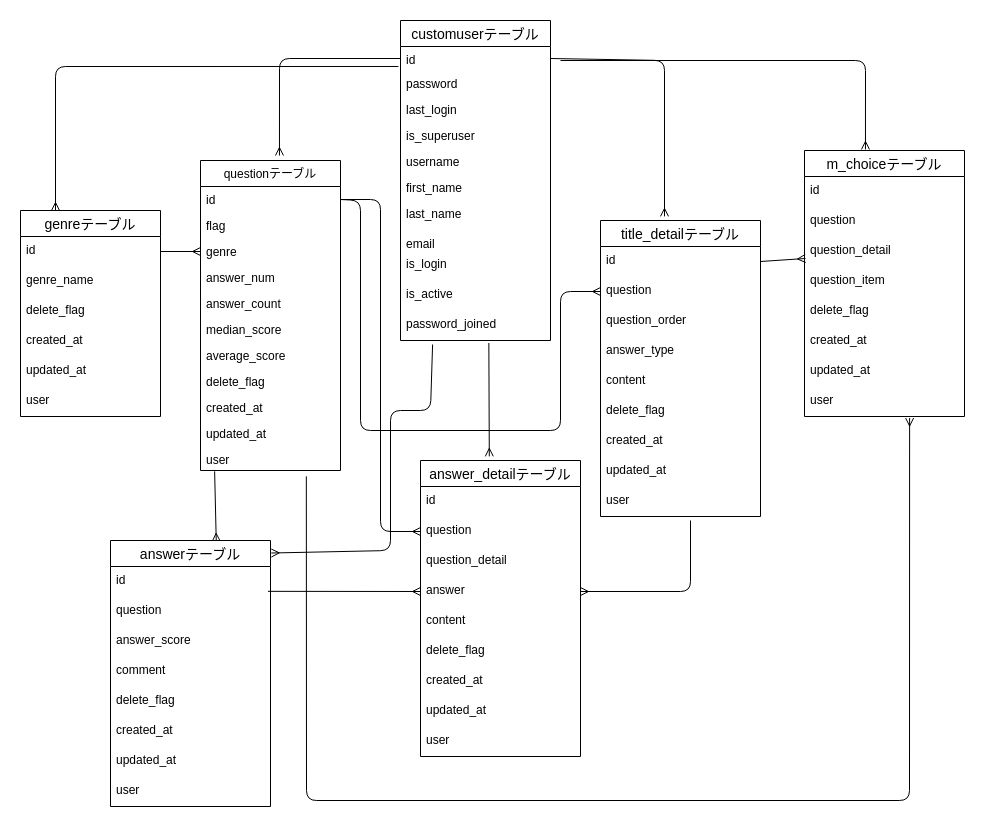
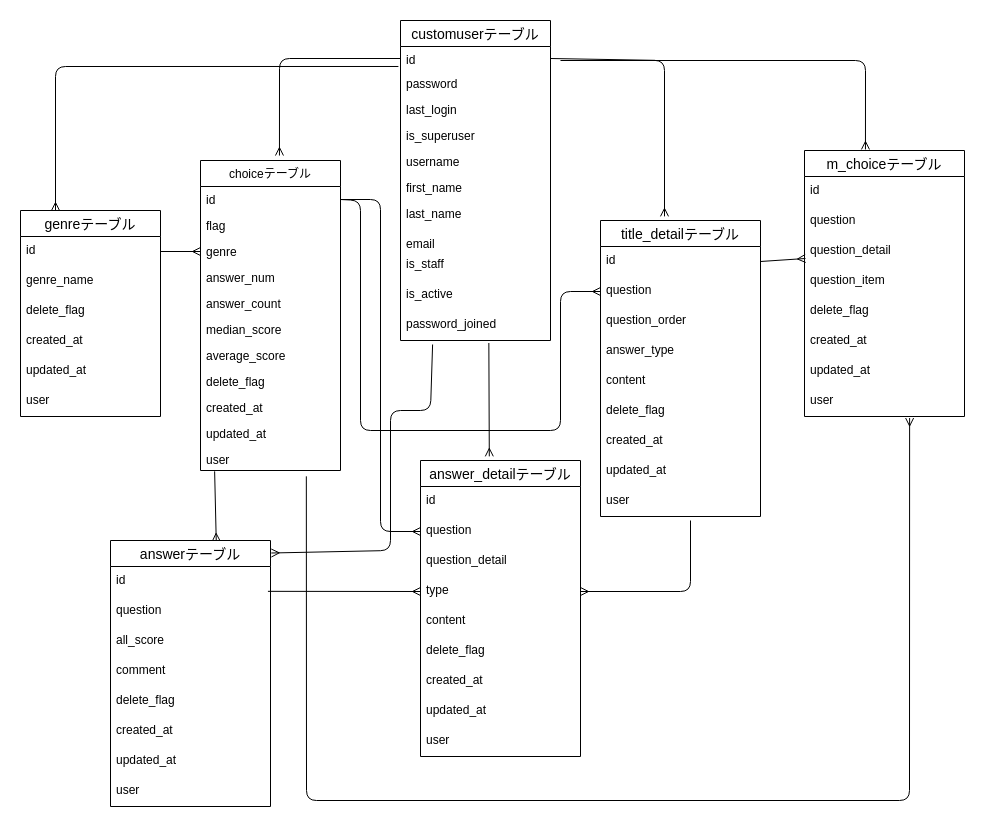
node "questionテーブル": label "questionテーブル" -> "choiceテーブル"
node "is_login": label "is_login" -> "is_staff"
node "answer": label "answer" -> "type"
node "answer_score": label "answer_score" -> "all_score"
